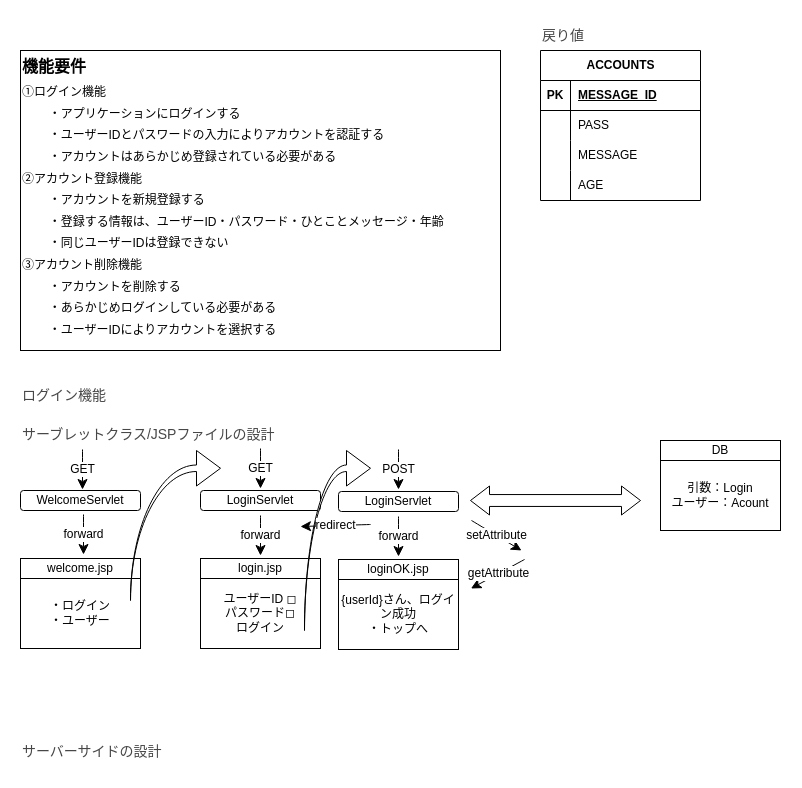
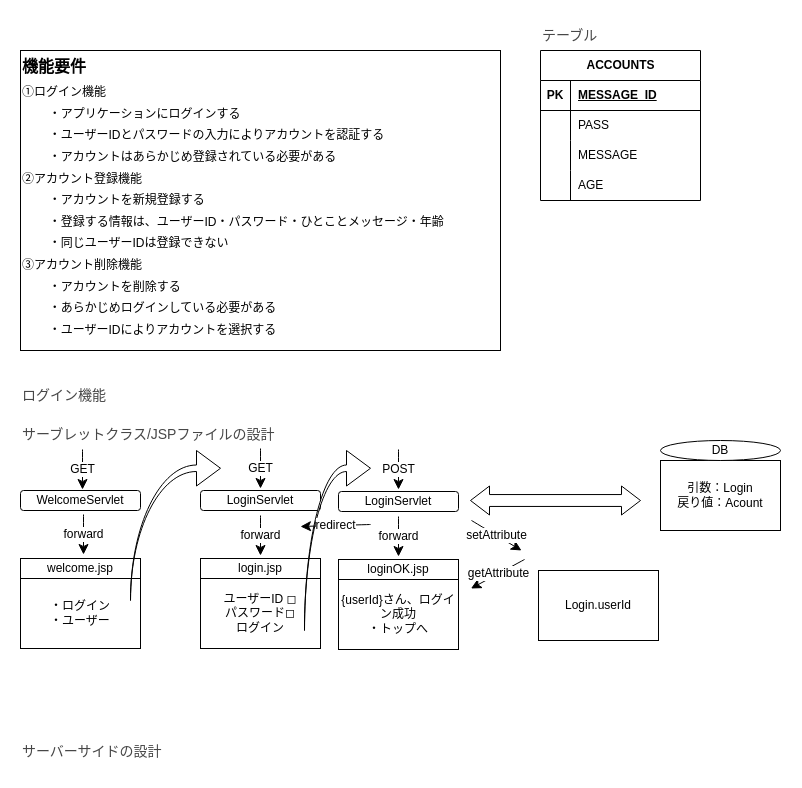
node "戻り値": label "戻り値" -> "テーブル"
node "DB": shape rectangle -> ellipse
node "引数：Login ユーザー：Acount": label "引数：Login ユーザー：Acount" -> "引数：Login 戻り値：Acount"
node "Login.userId": added
